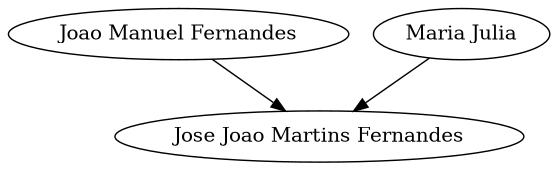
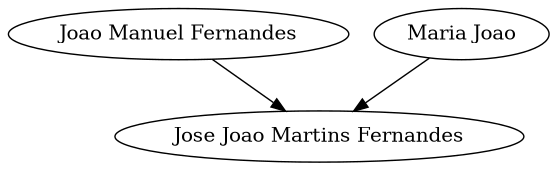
node "Maria Julia": label "Maria Julia" -> "Maria Joao"
